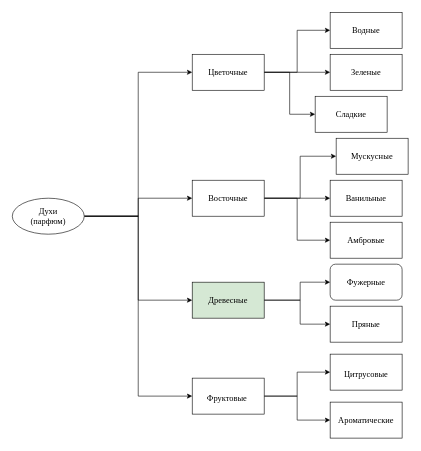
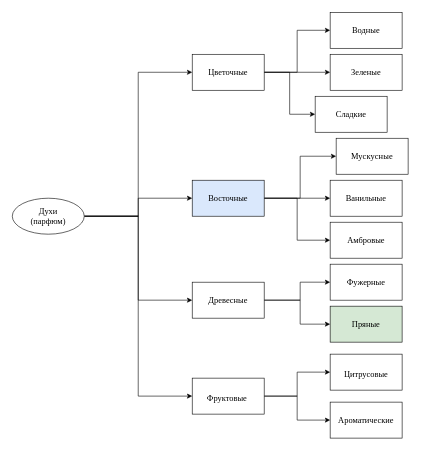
node "Восточные": fillcolor #ffffff -> #dae8fc
node "Фужерные": shape rounded rectangle -> rectangle
node "Древесные": fillcolor #d5e8d4 -> #ffffff
node "Пряные": fillcolor #ffffff -> #d5e8d4
